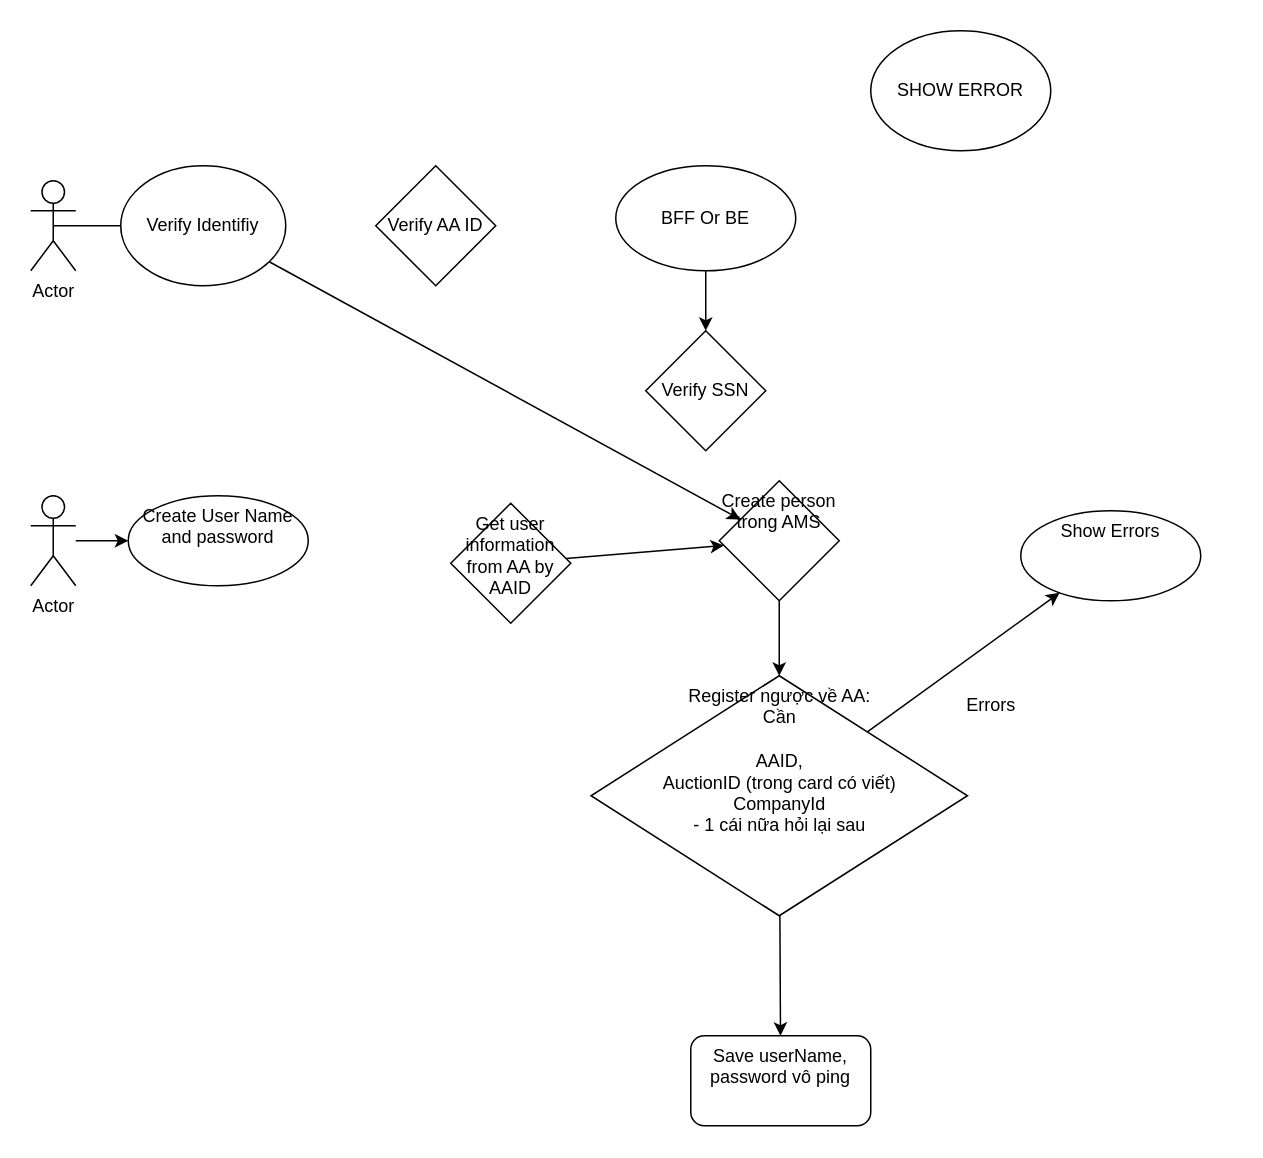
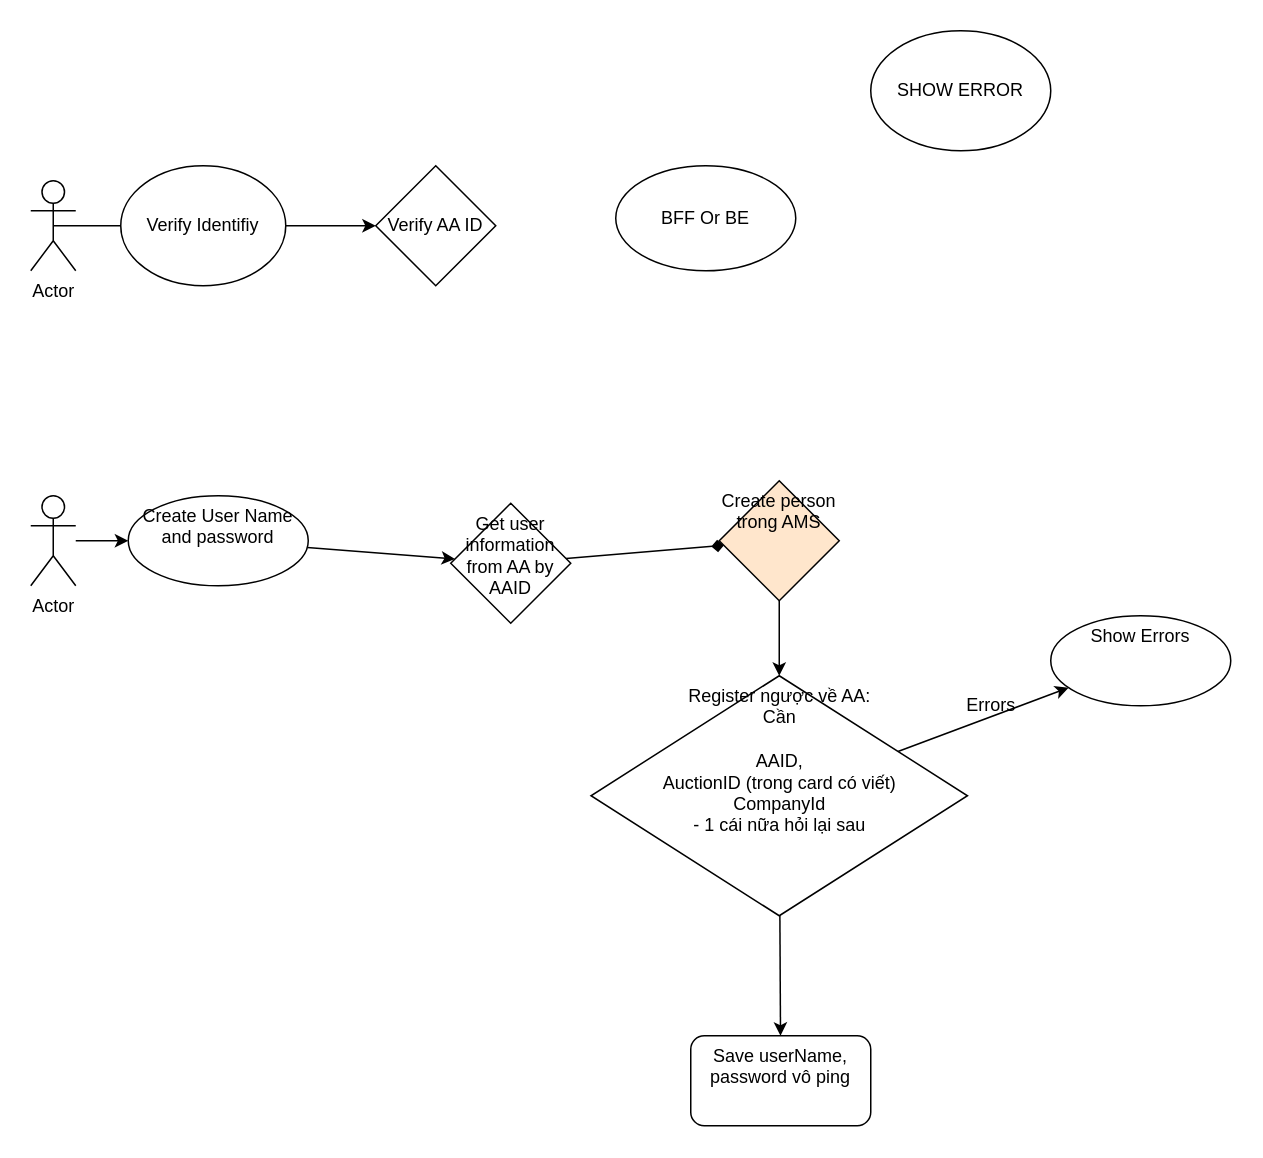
edge "BFF Or BE" -> "Verify SSN": removed
edge "Verify Identifiy" -> "Create person trong AMS": now "Verify Identifiy" -> "Verify AA ID"
node "Verify SSN": removed
node "Create person trong AMS": fillcolor #ffffff -> #ffe6cc
edge "Get user information from AA by AAID" -> "Create person trong AMS": arrowhead classic -> diamond
edge "Create User Name and password" -> "Get user information from AA by AAID": added
node "Show Errors": moved (1111, 556) -> (1141, 661)
